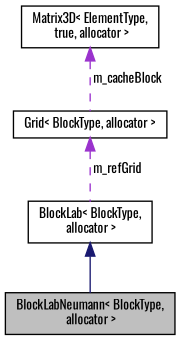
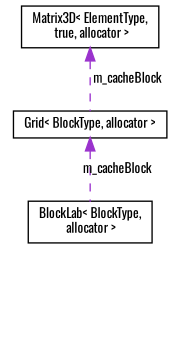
edge "BlockLab< BlockType, allocator >" -> "Grid< BlockType, allocator >": label " m_refGrid" -> " m_cacheBlock"
node "BlockLabNeumann< BlockType, allocator >": removed
